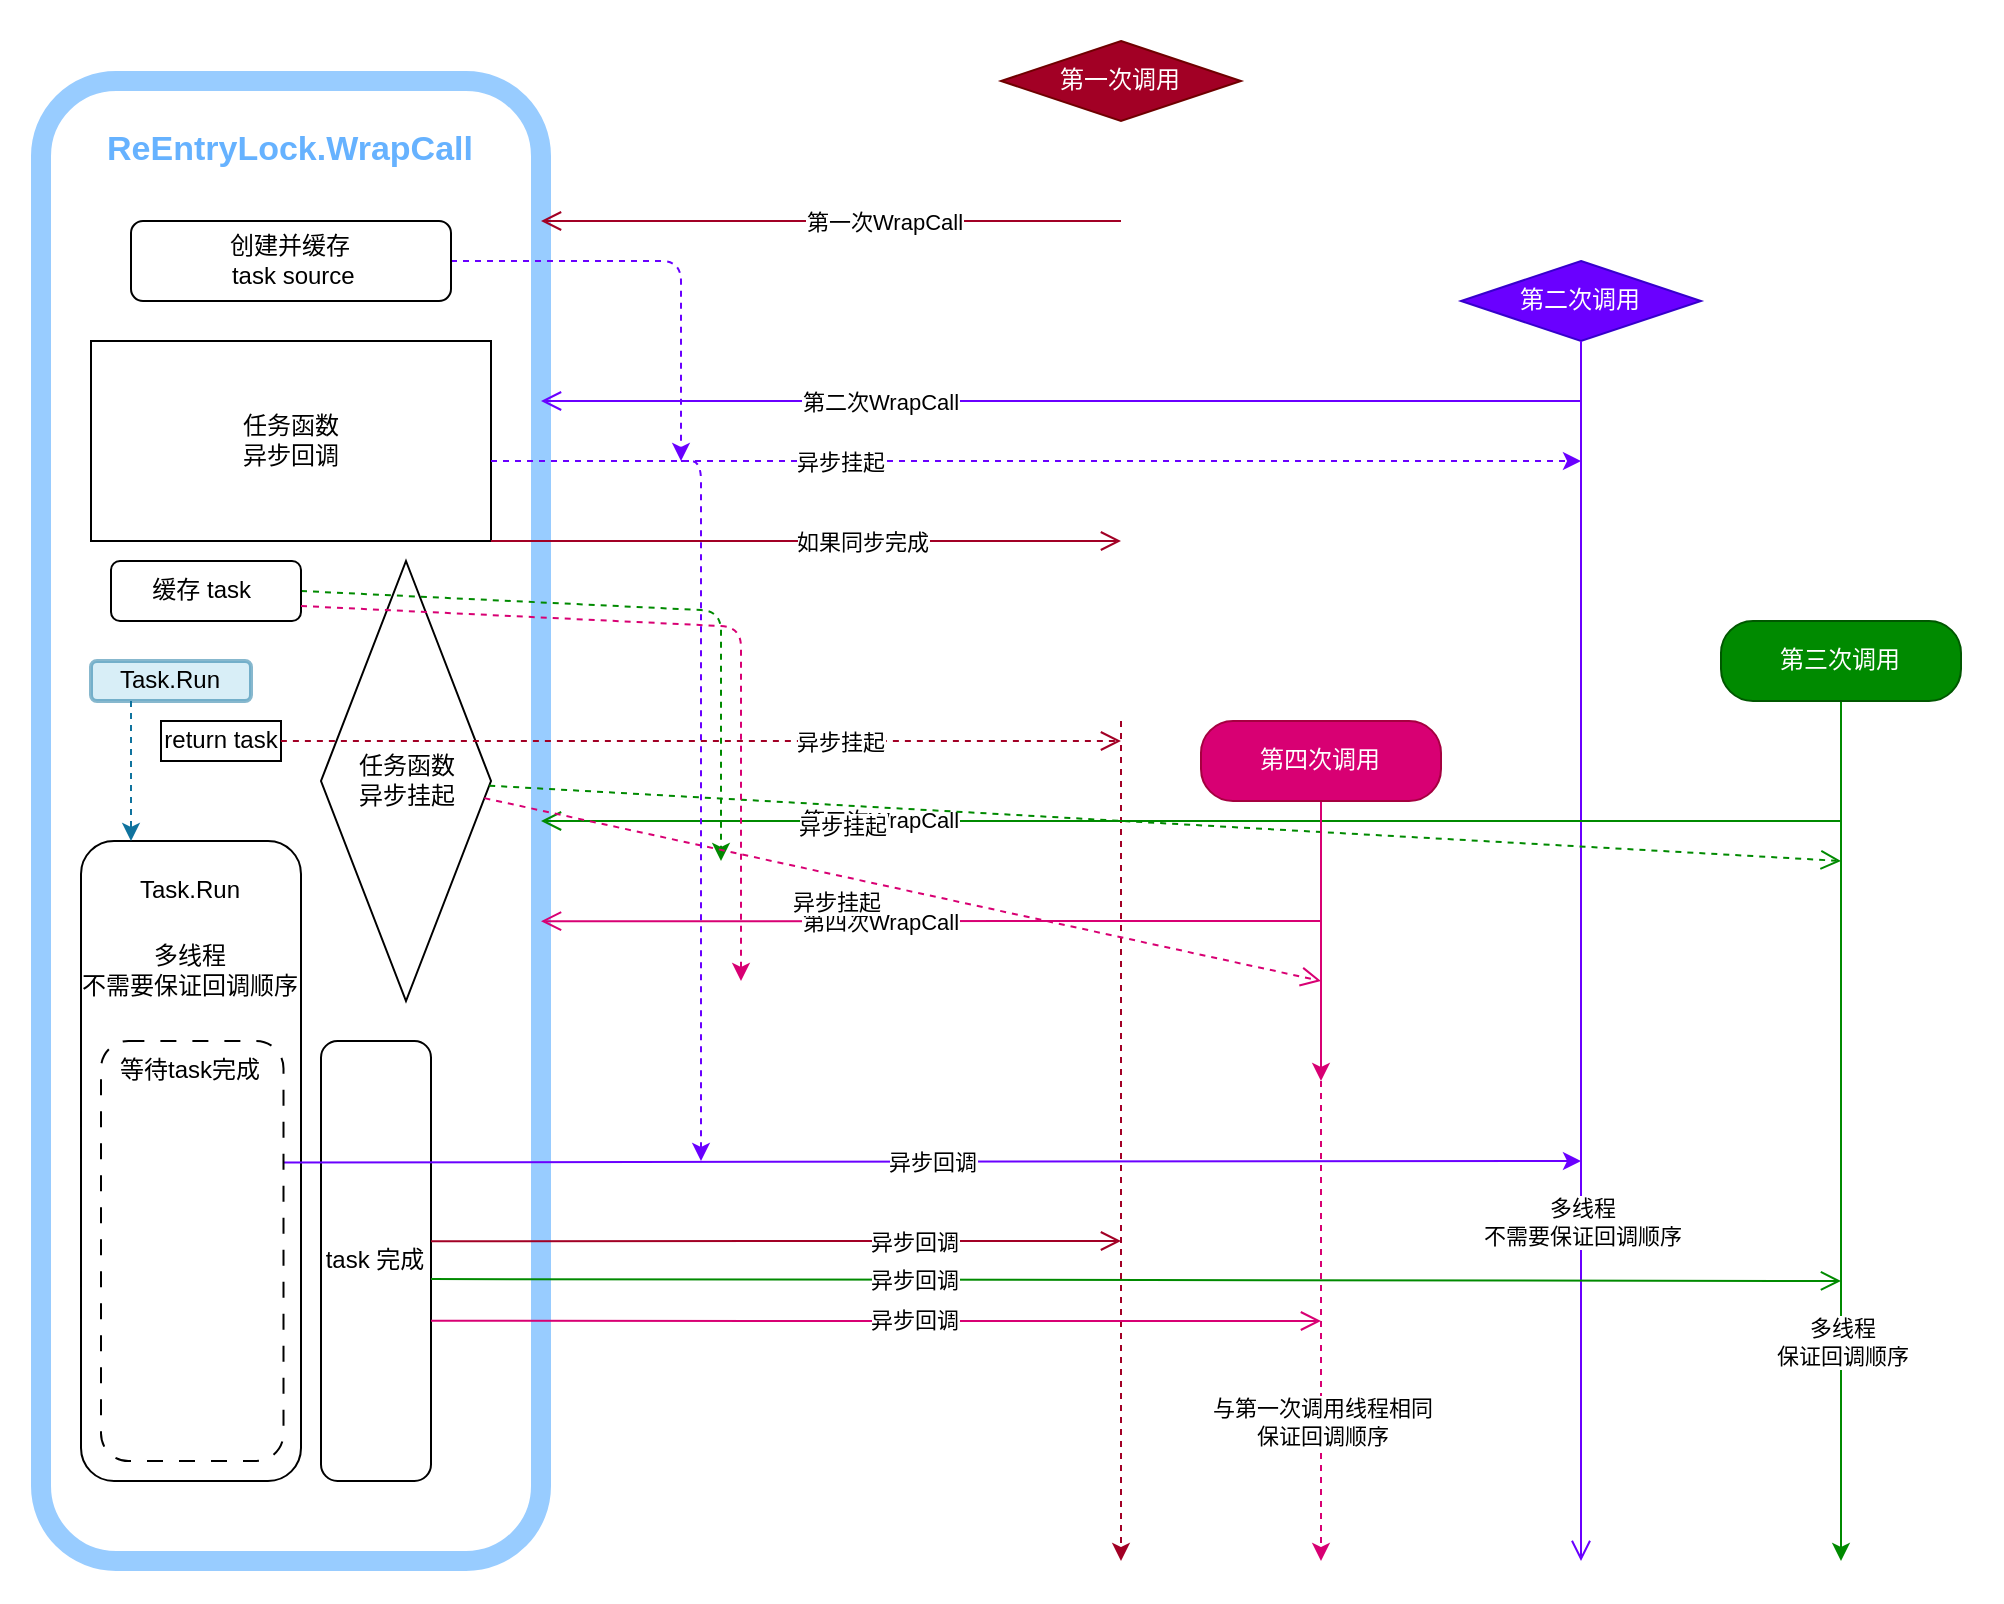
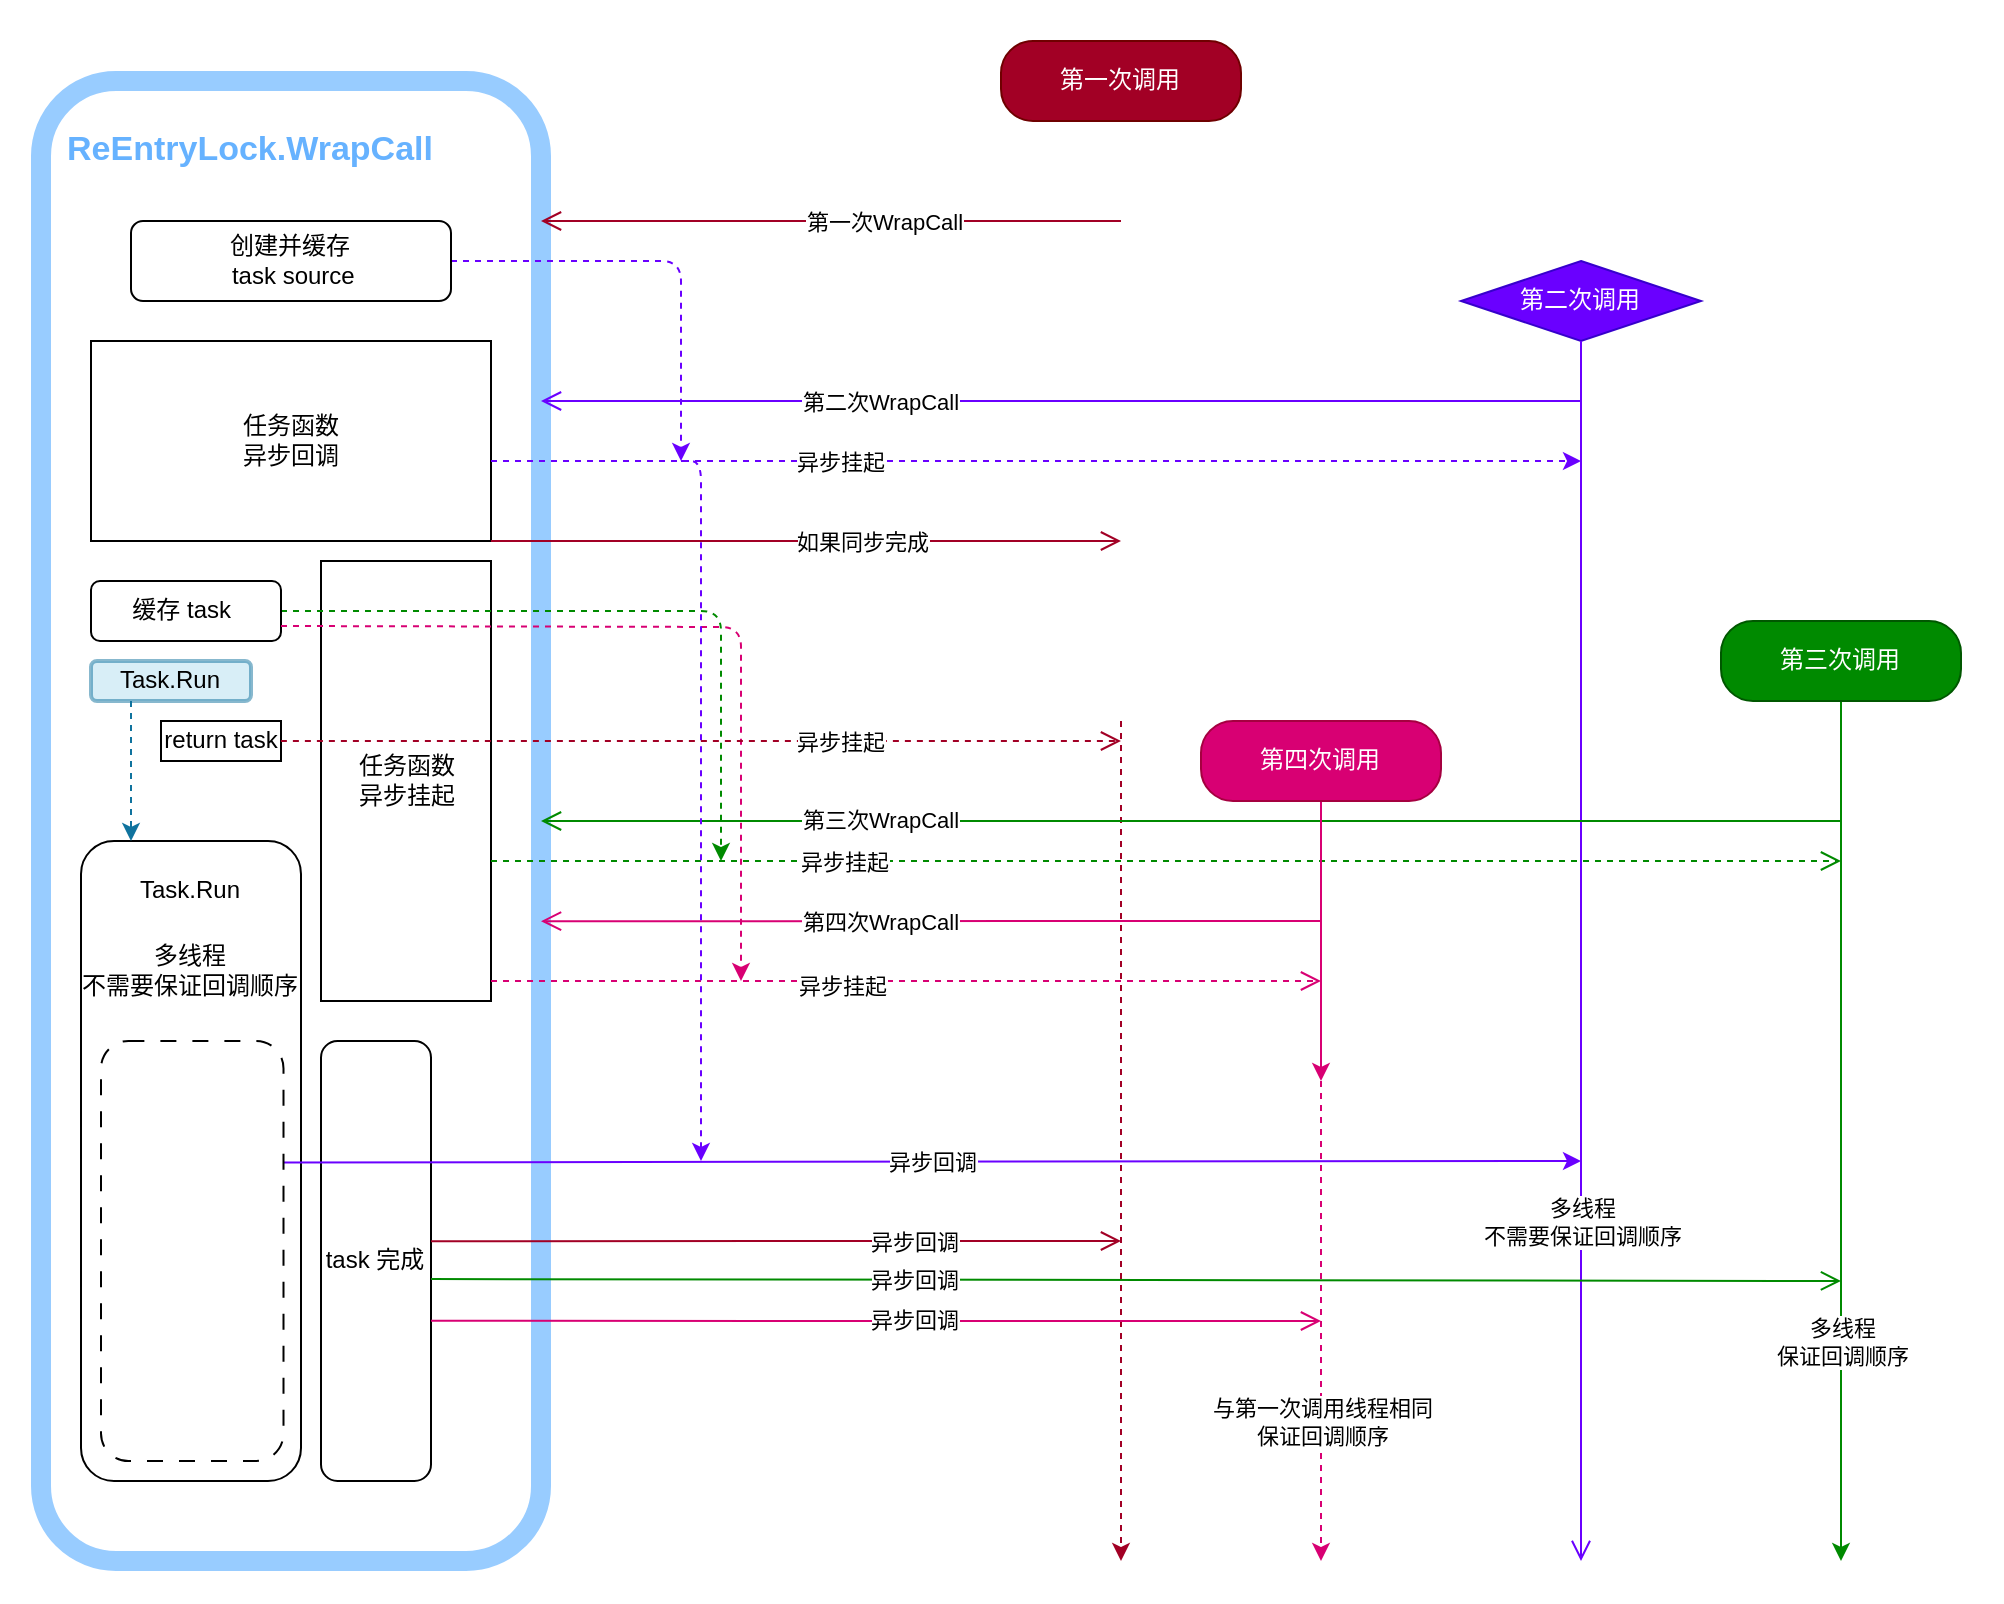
node "第一次调用": shape diamond -> rounded rectangle
node "ReEntryLock.WrapCall": moved (291, 151) -> (251, 151)
node "缓存 task": moved (206, 591) -> (186, 611)
node "任务函数 异步挂起": shape diamond -> rectangle
node "等待task完成": removed
